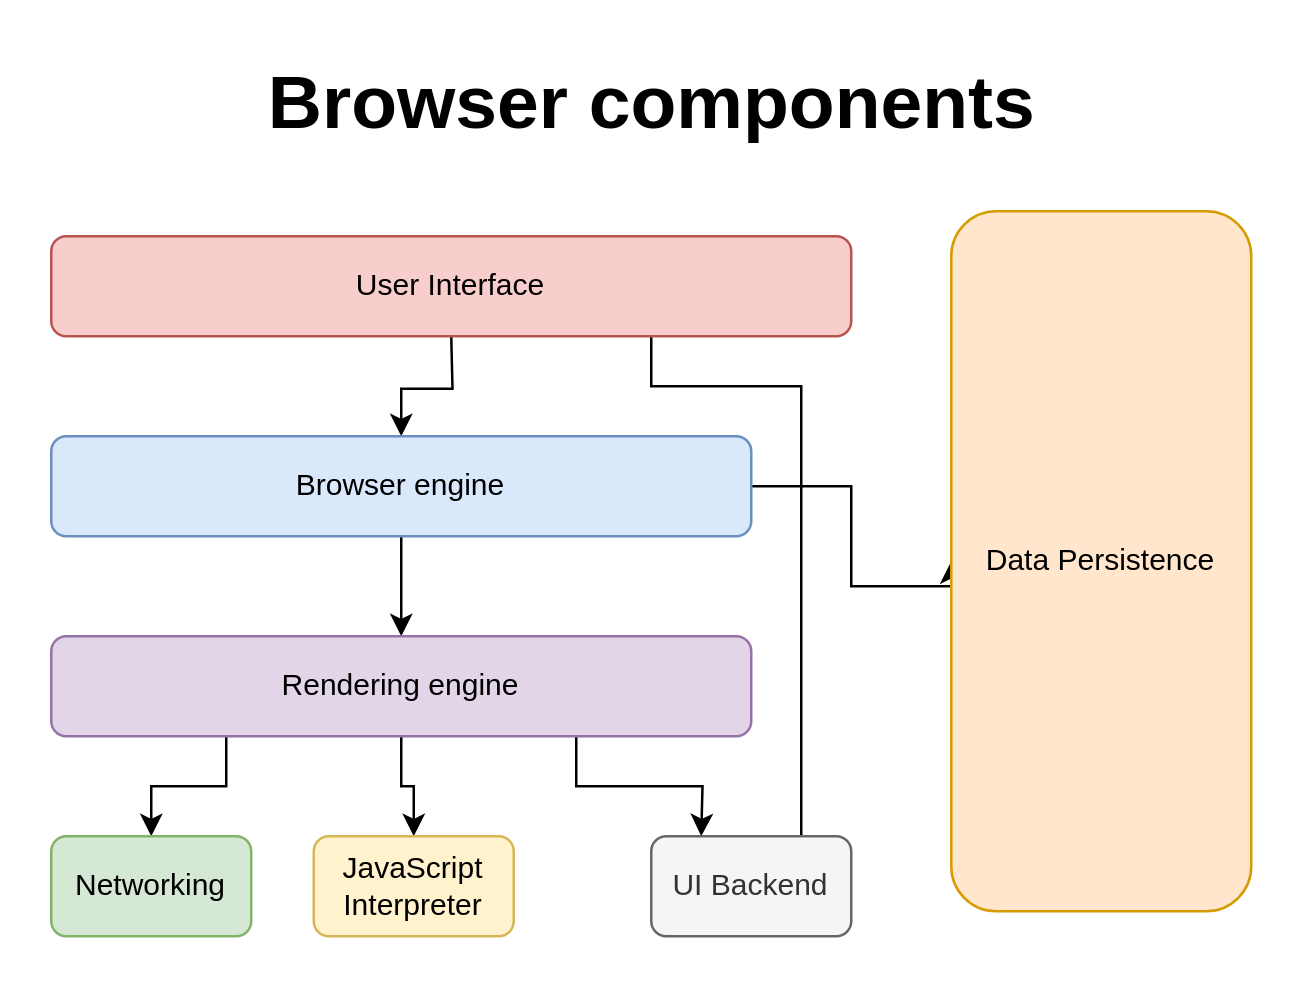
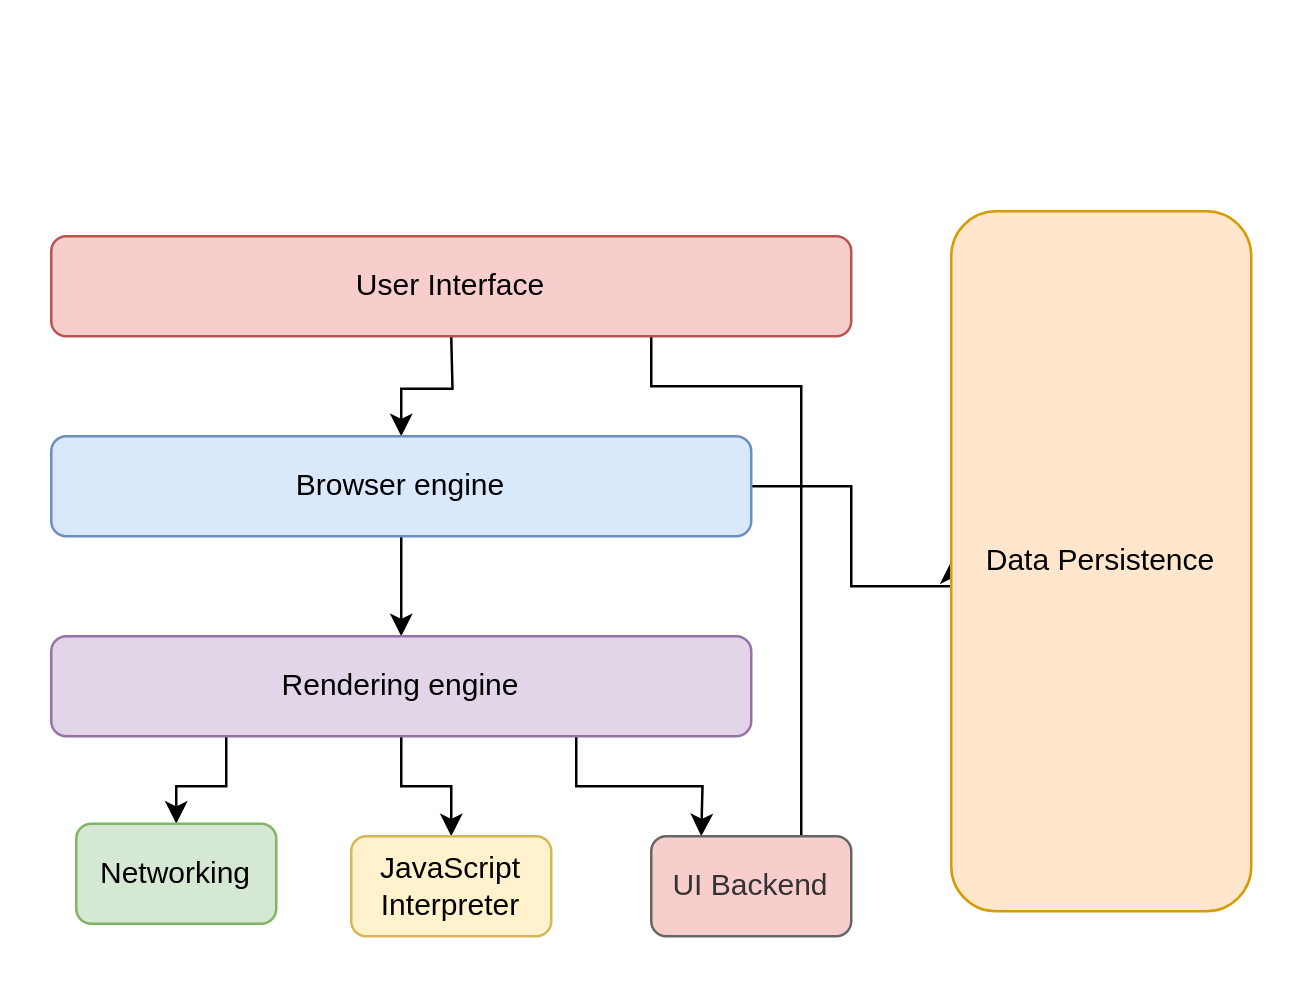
node "Browser components": removed
node "Networking": moved (151, 886) -> (176, 874)
node "JavaScript Interpreter": moved (414, 886) -> (451, 886)
node "UI Backend": fillcolor #f5f5f5 -> #f8cecc
